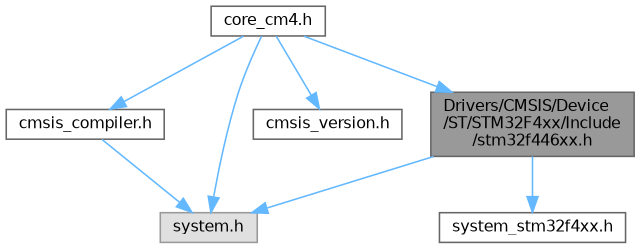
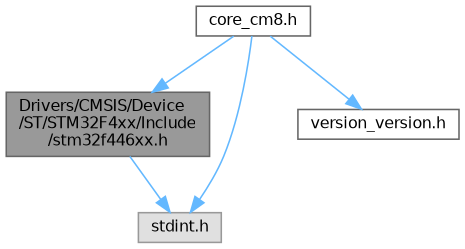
node "core_cm4.h": label "core_cm4.h" -> "core_cm8.h"
node "cmsis_compiler.h": removed
node "cmsis_version.h": label "cmsis_version.h" -> "version_version.h"
node "system.h": label "system.h" -> "stdint.h"
node "system_stm32f4xx.h": removed
